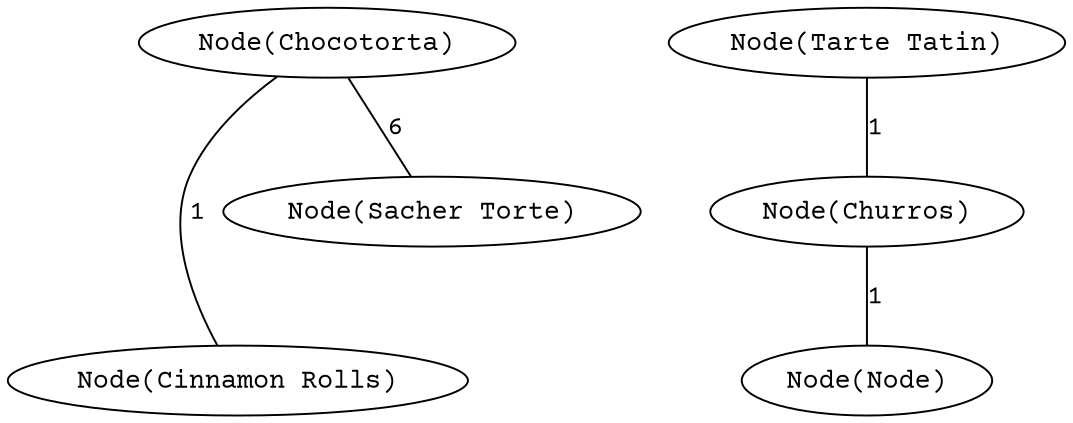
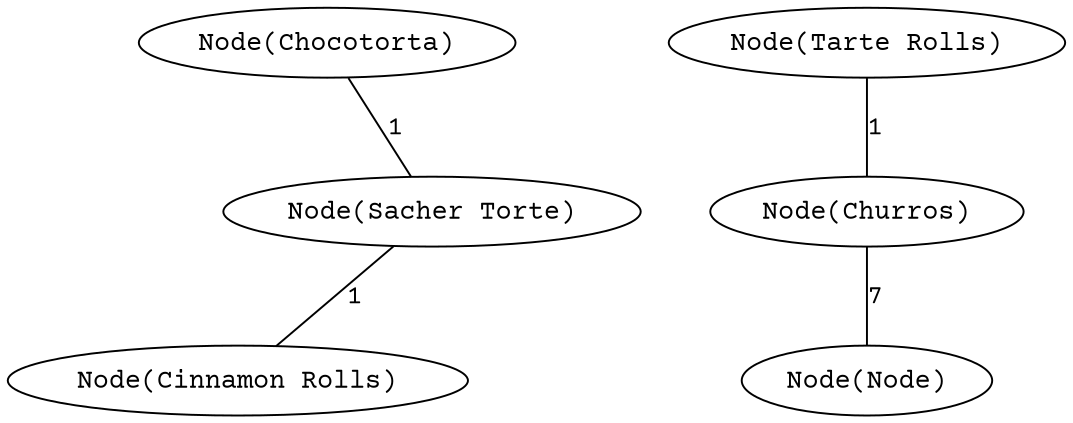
node "Node(Tarte Tatin)": label "Node(Tarte Tatin)" -> "Node(Tarte Rolls)"
edge "Node(Chocotorta)" -- "Node(Sacher Torte)": label "6" -> "1"
edge "Node(Chocotorta)" -- "Node(Cinnamon Rolls)": now "Node(Sacher Torte)" -- "Node(Cinnamon Rolls)"
edge "Node(Churros)" -- "Node(Node)": label "1" -> "7"
